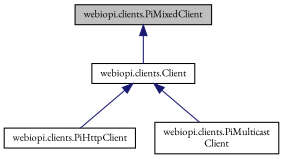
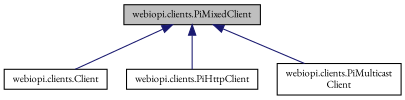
edge "webiopi.clients.PiMulticast Client" -> "webiopi.clients.Client": now "webiopi.clients.PiMulticast Client" -> "webiopi.clients.PiMixedClient"
edge "webiopi.clients.PiHttpClient" -> "webiopi.clients.Client": now "webiopi.clients.PiHttpClient" -> "webiopi.clients.PiMixedClient"
